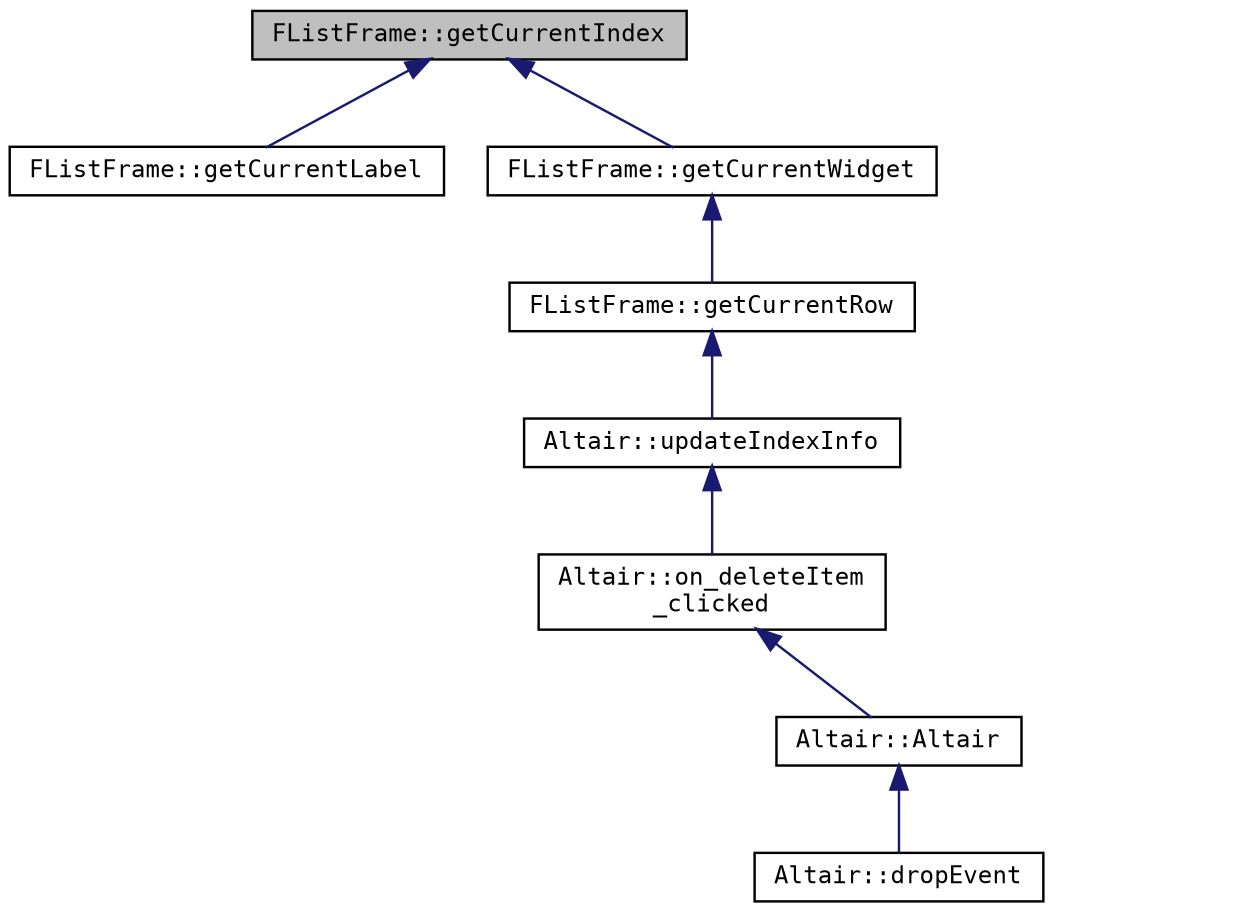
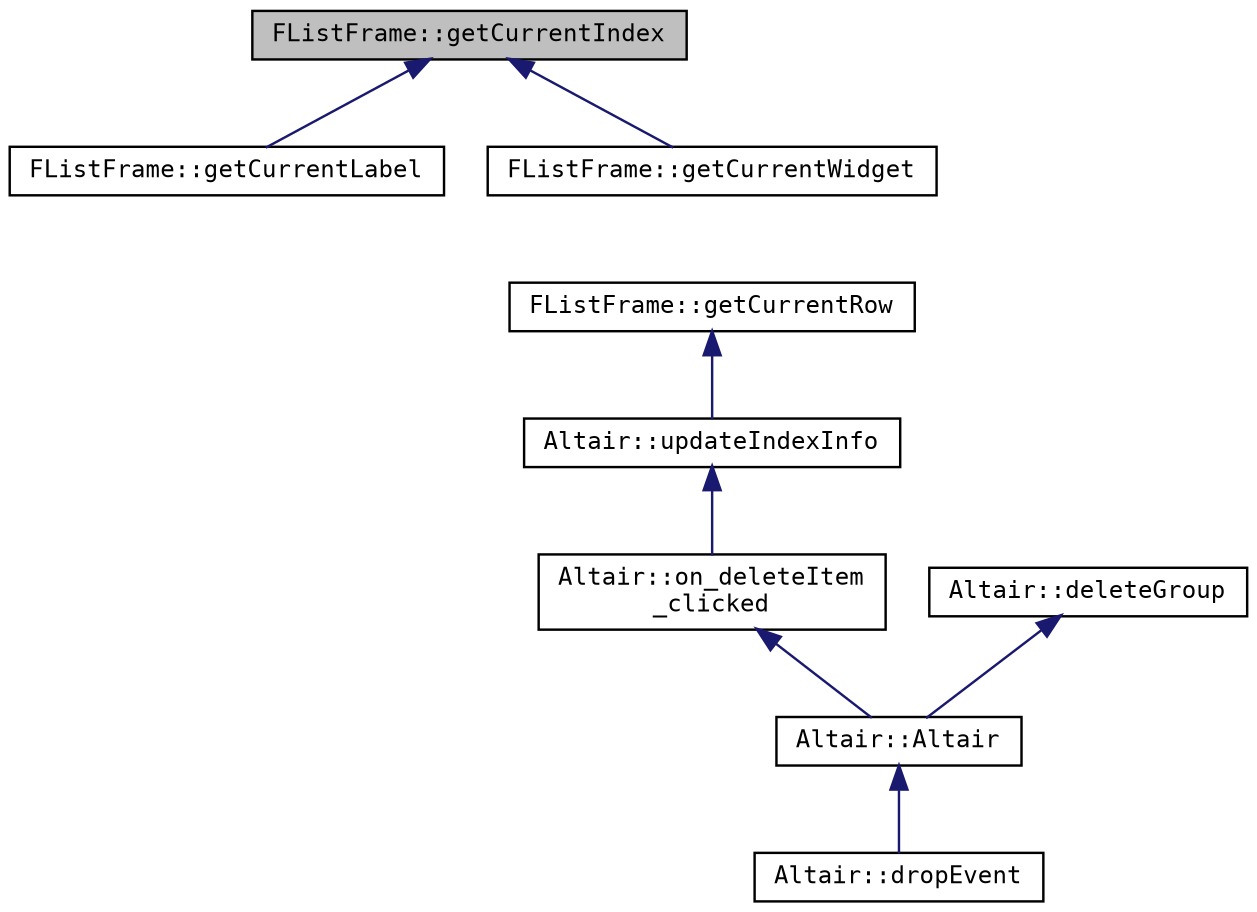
edge "FListFrame::getCurrentRow" -> "FListFrame::getCurrentWidget": removed
node "Altair::deleteGroup": added
